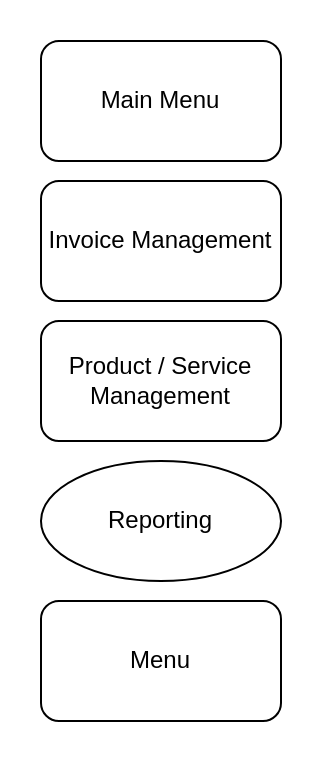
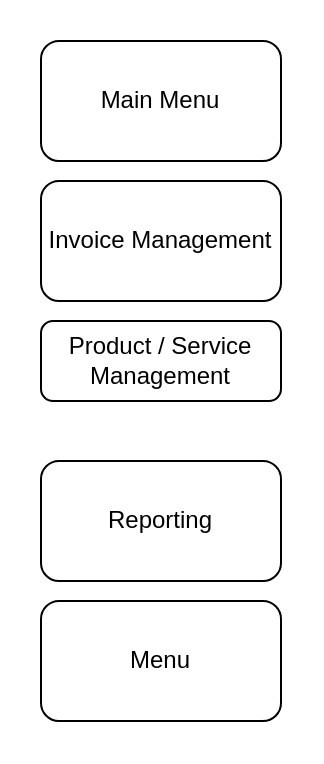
node "Product / Service Management": size 240x120 -> 240x80
node "Reporting": shape ellipse -> rounded rectangle
